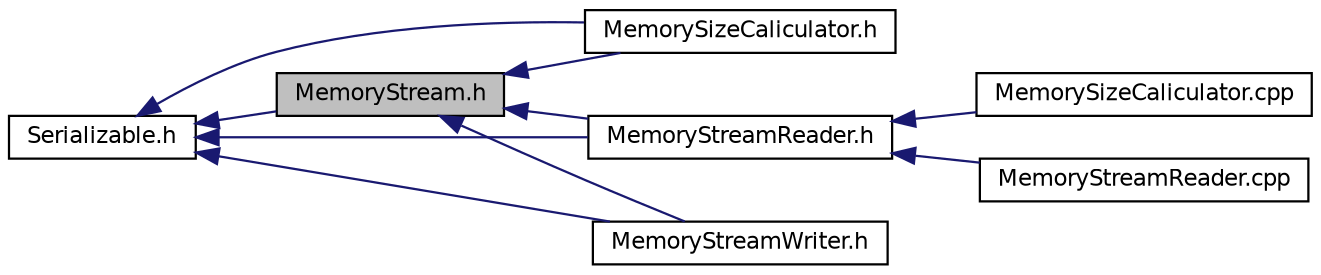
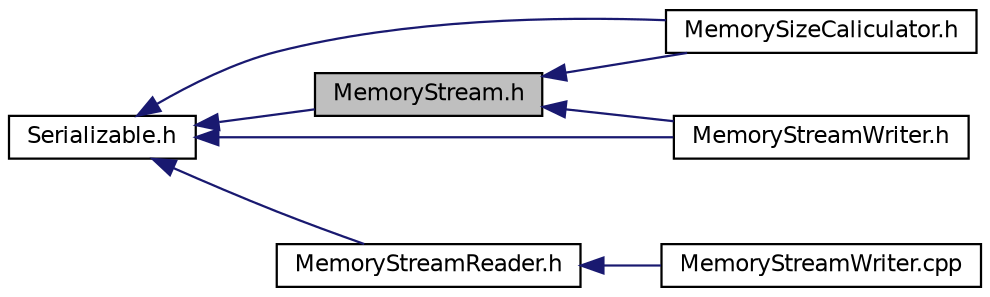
node "MemorySizeCaliculator.cpp": label "MemorySizeCaliculator.cpp" -> "MemoryStreamWriter.cpp"
edge "MemoryStreamReader.h" -> "MemoryStream.h": removed
node "MemoryStreamReader.cpp": removed
